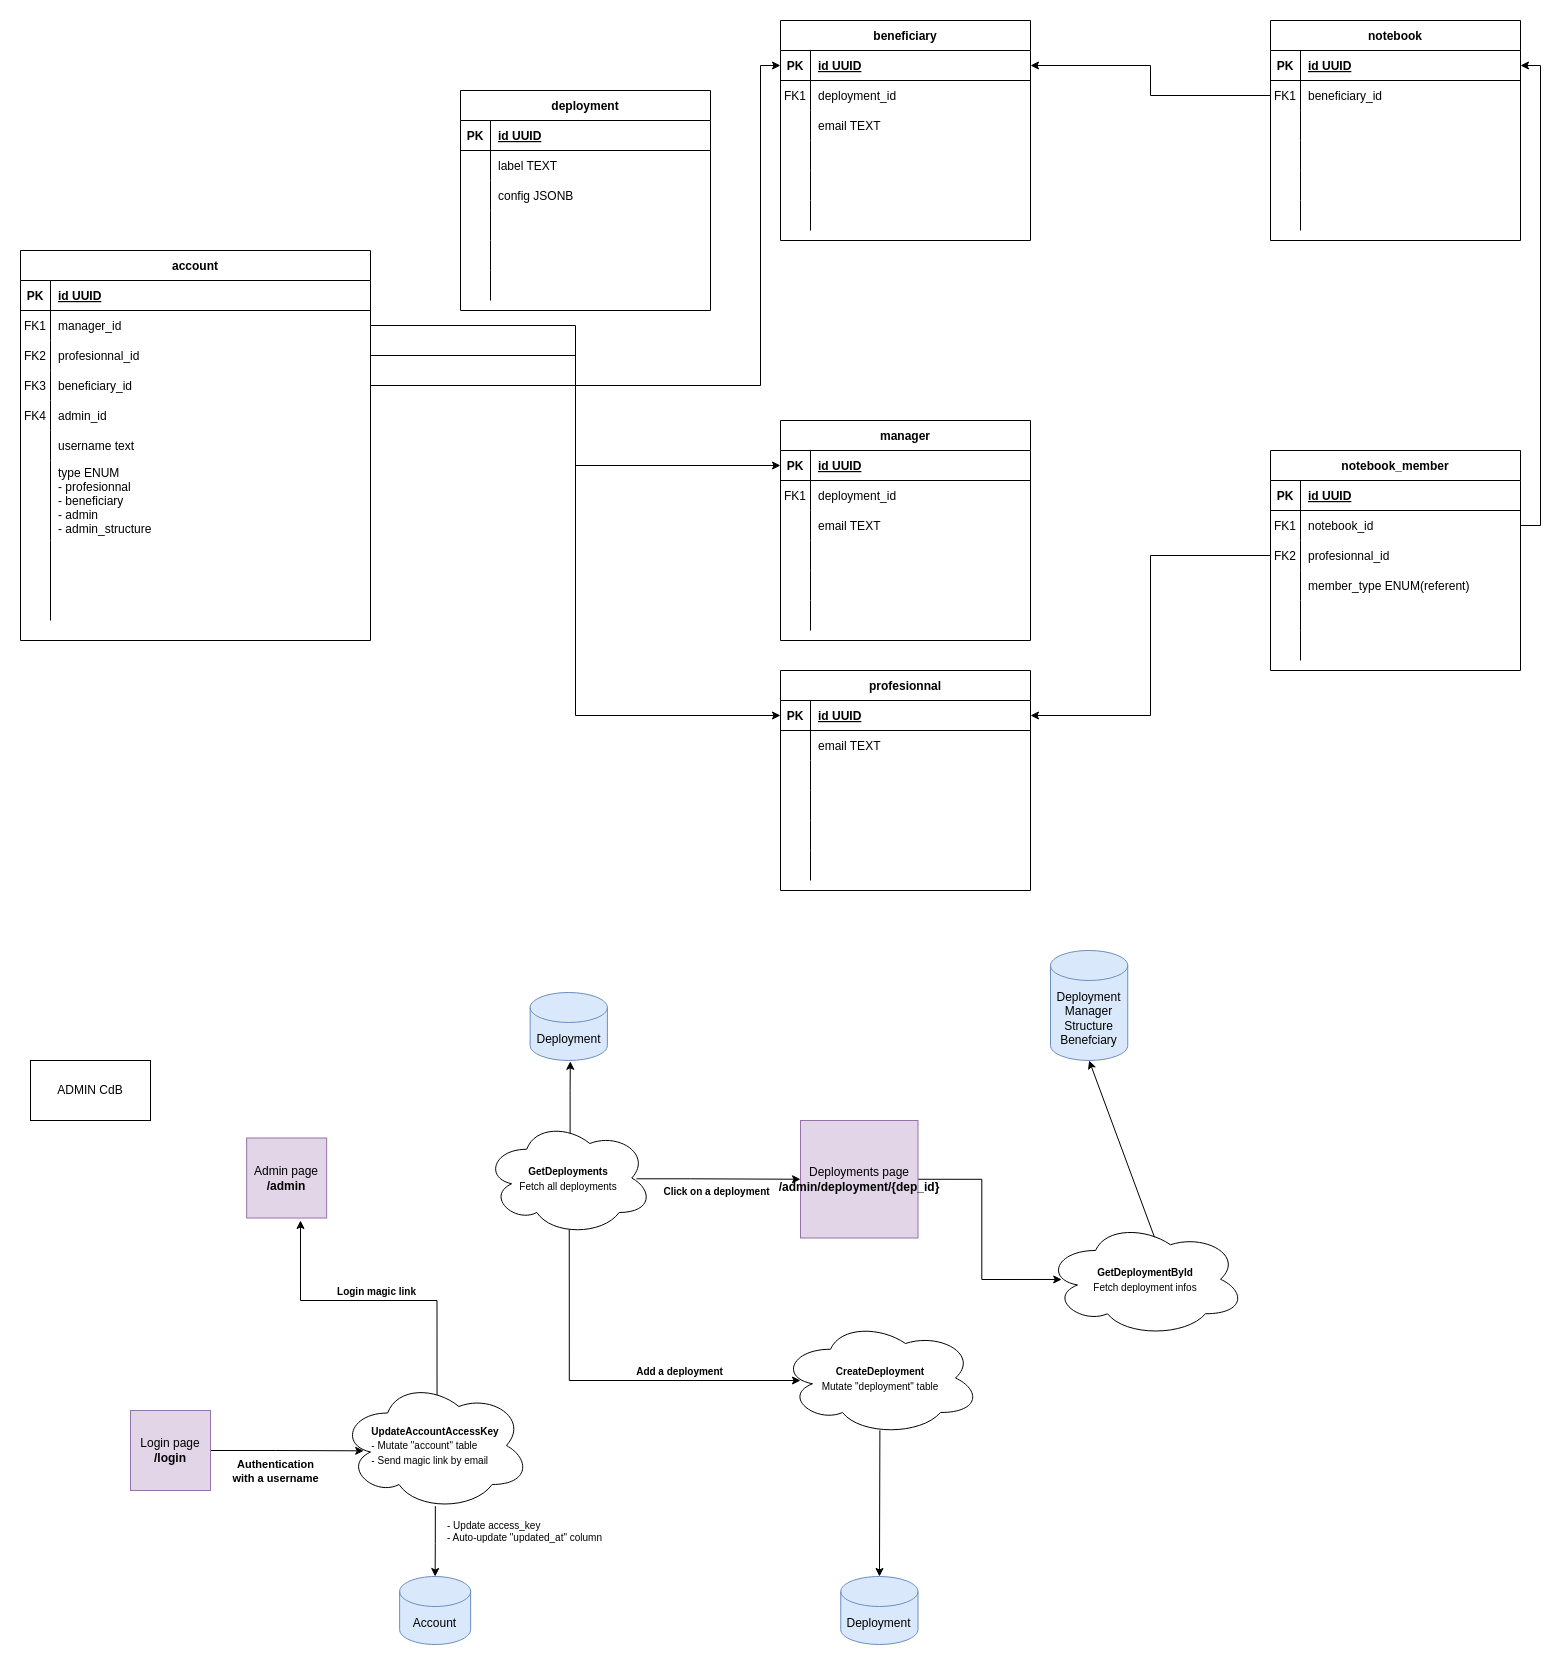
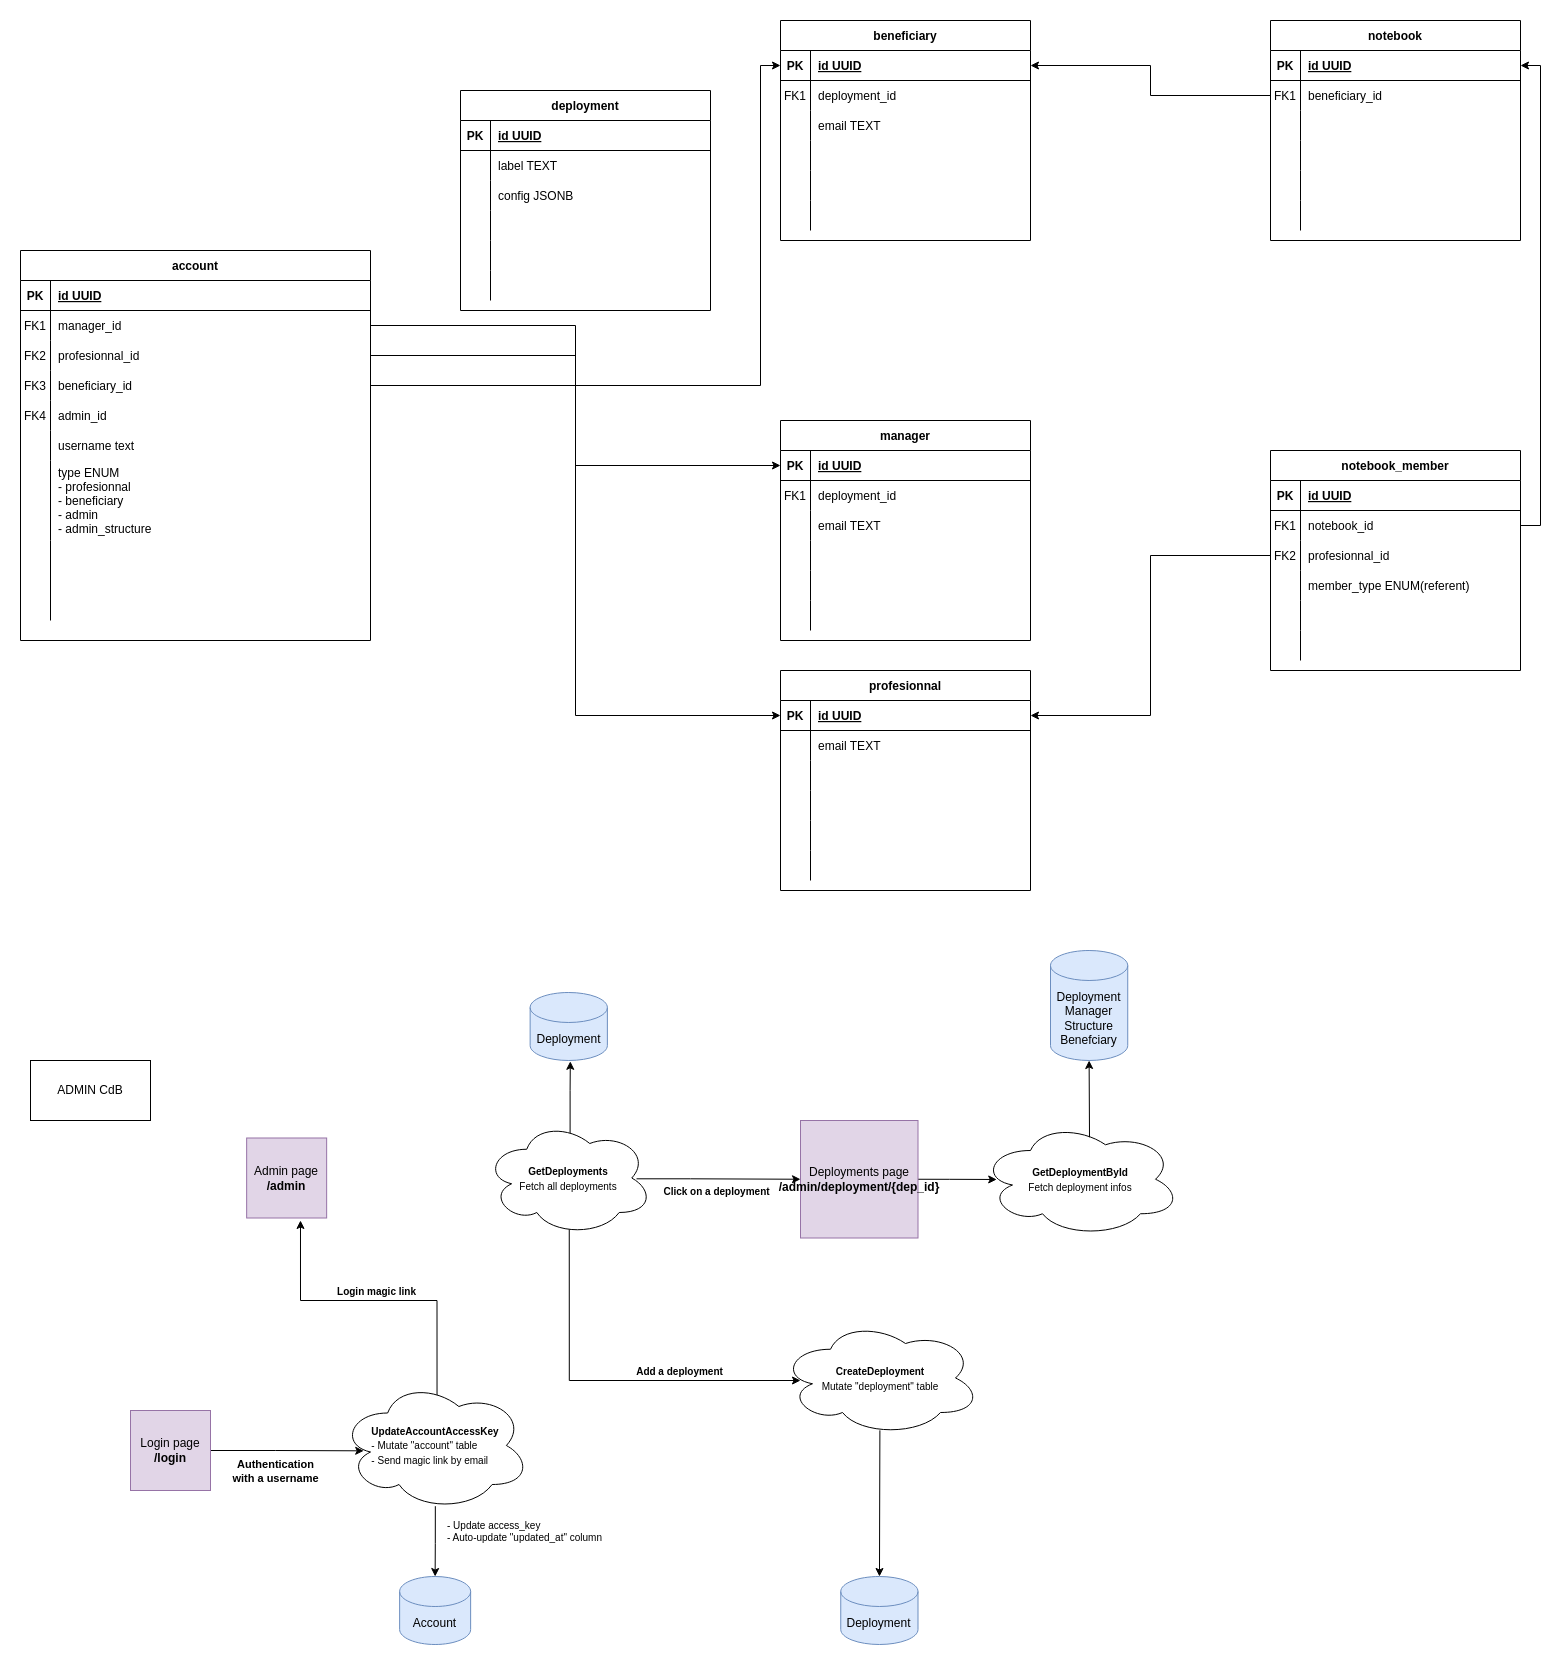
node "GetDeploymentById Fetch deployment infos": moved (1146, 1279) -> (1081, 1179)
